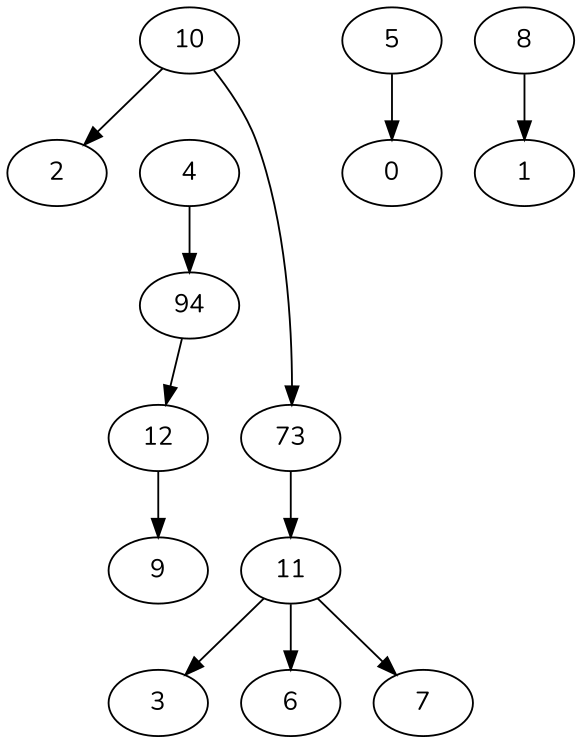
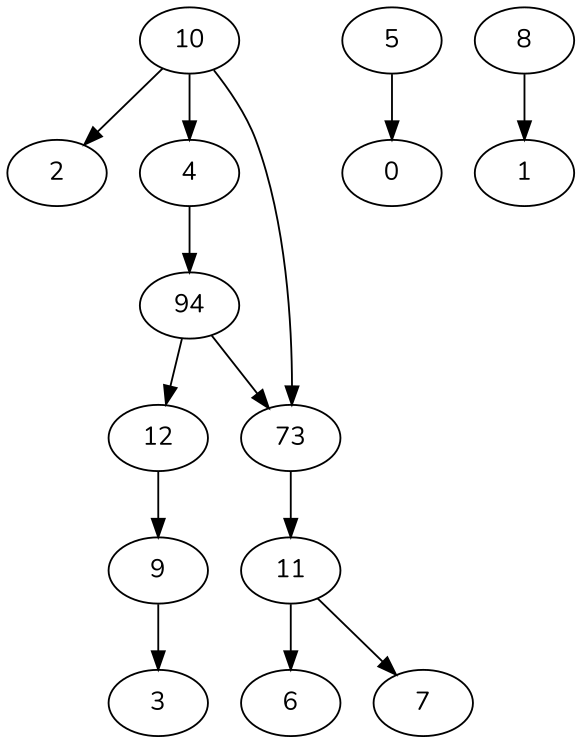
edge "10" -> "4": added
edge "94" -> "73": added
edge "11" -> "3": now "9" -> "3"
